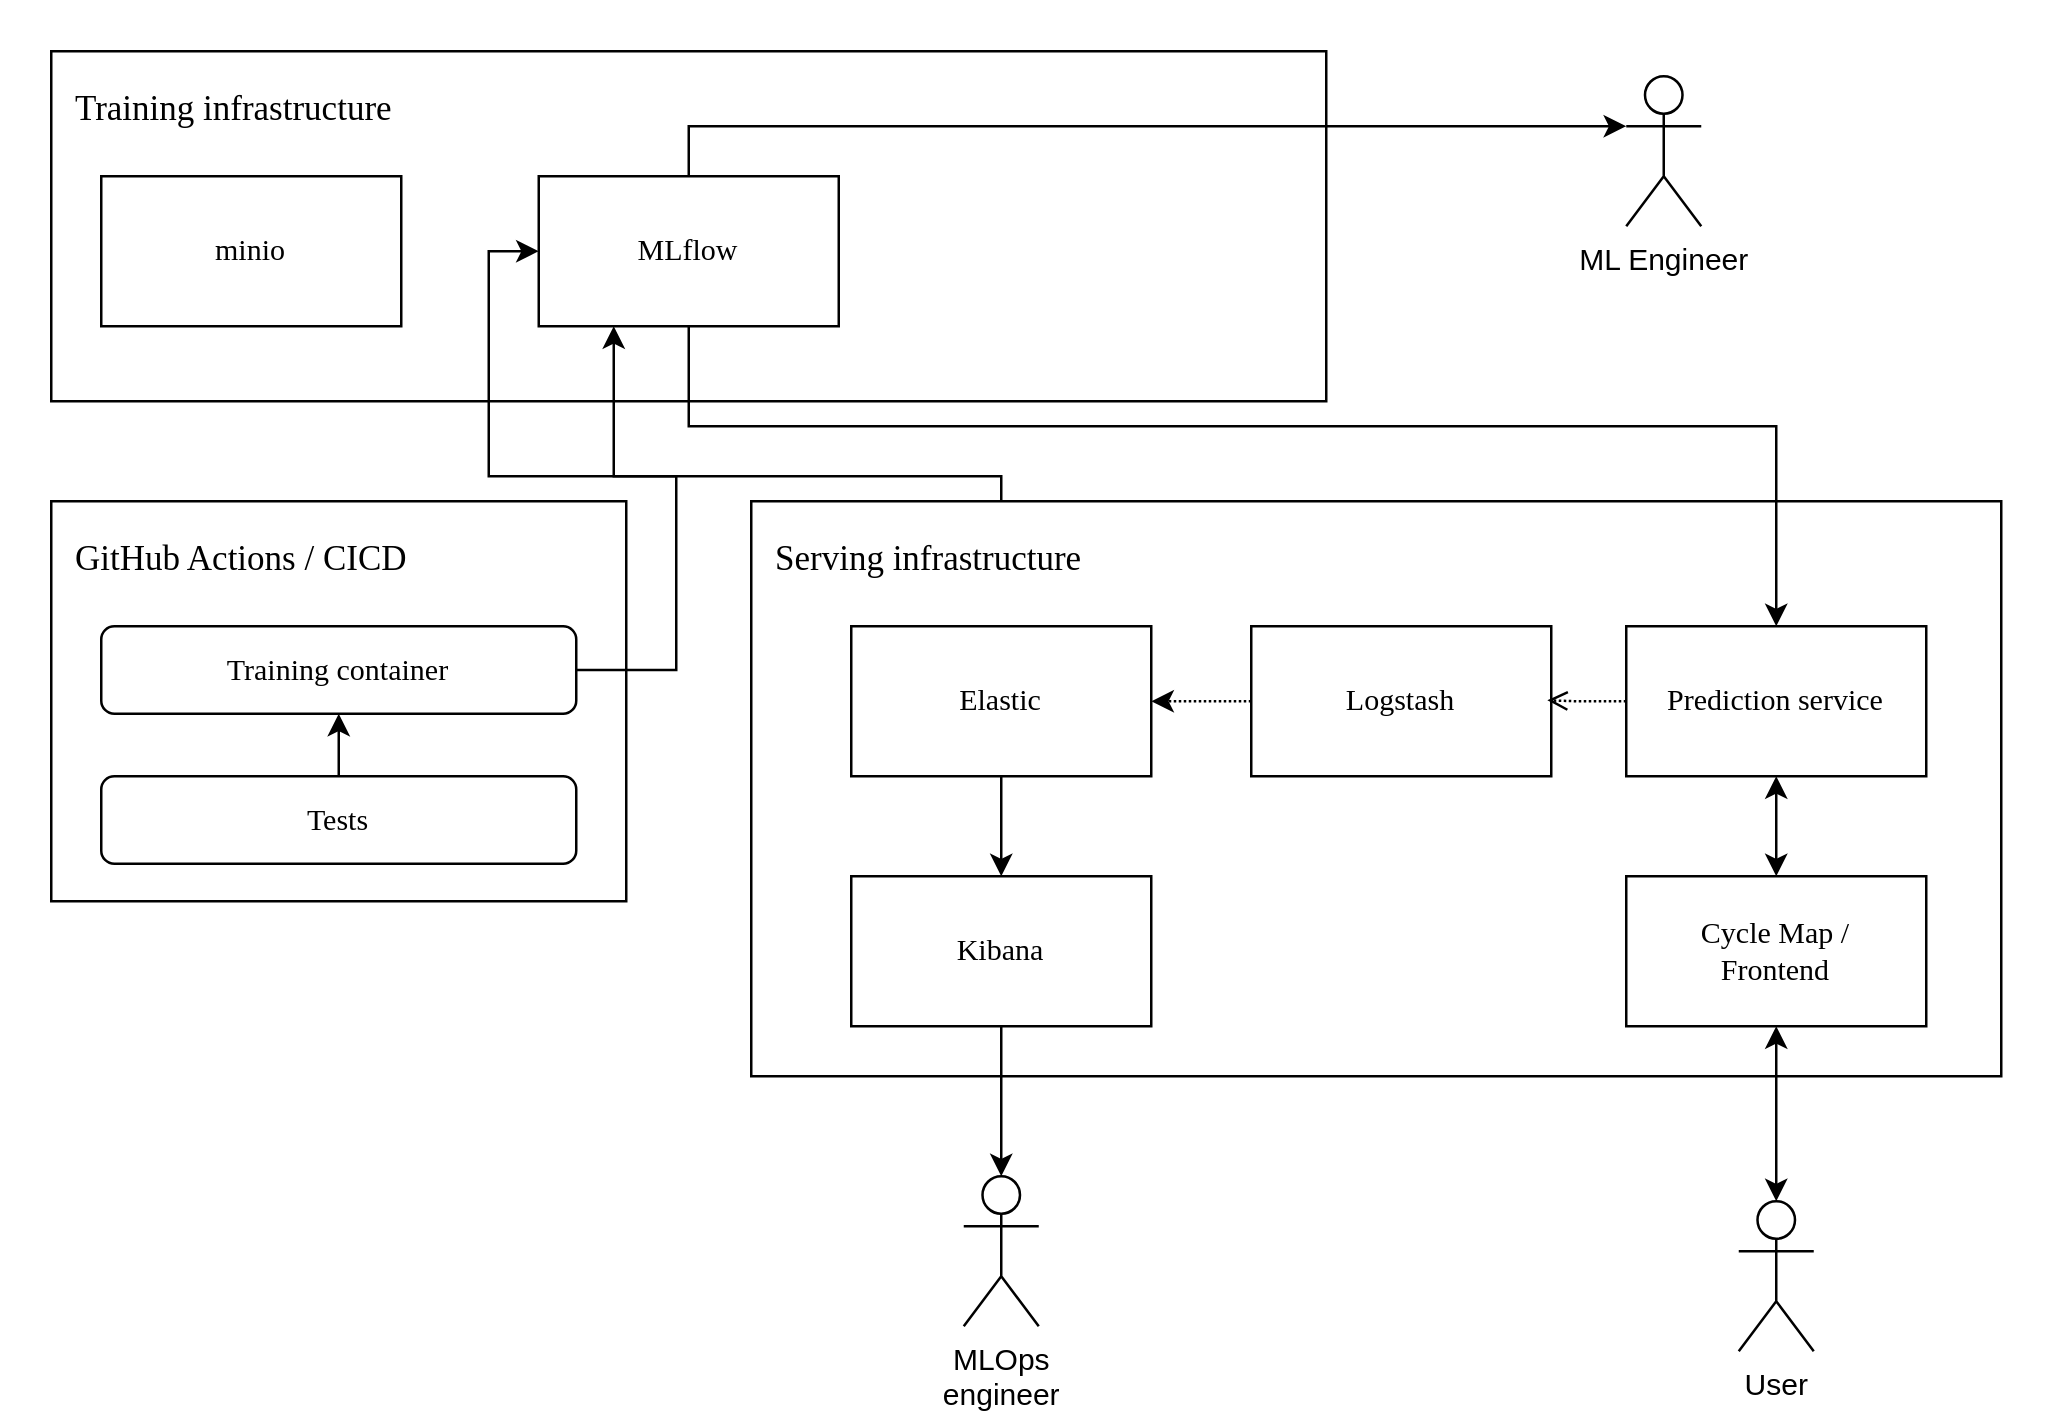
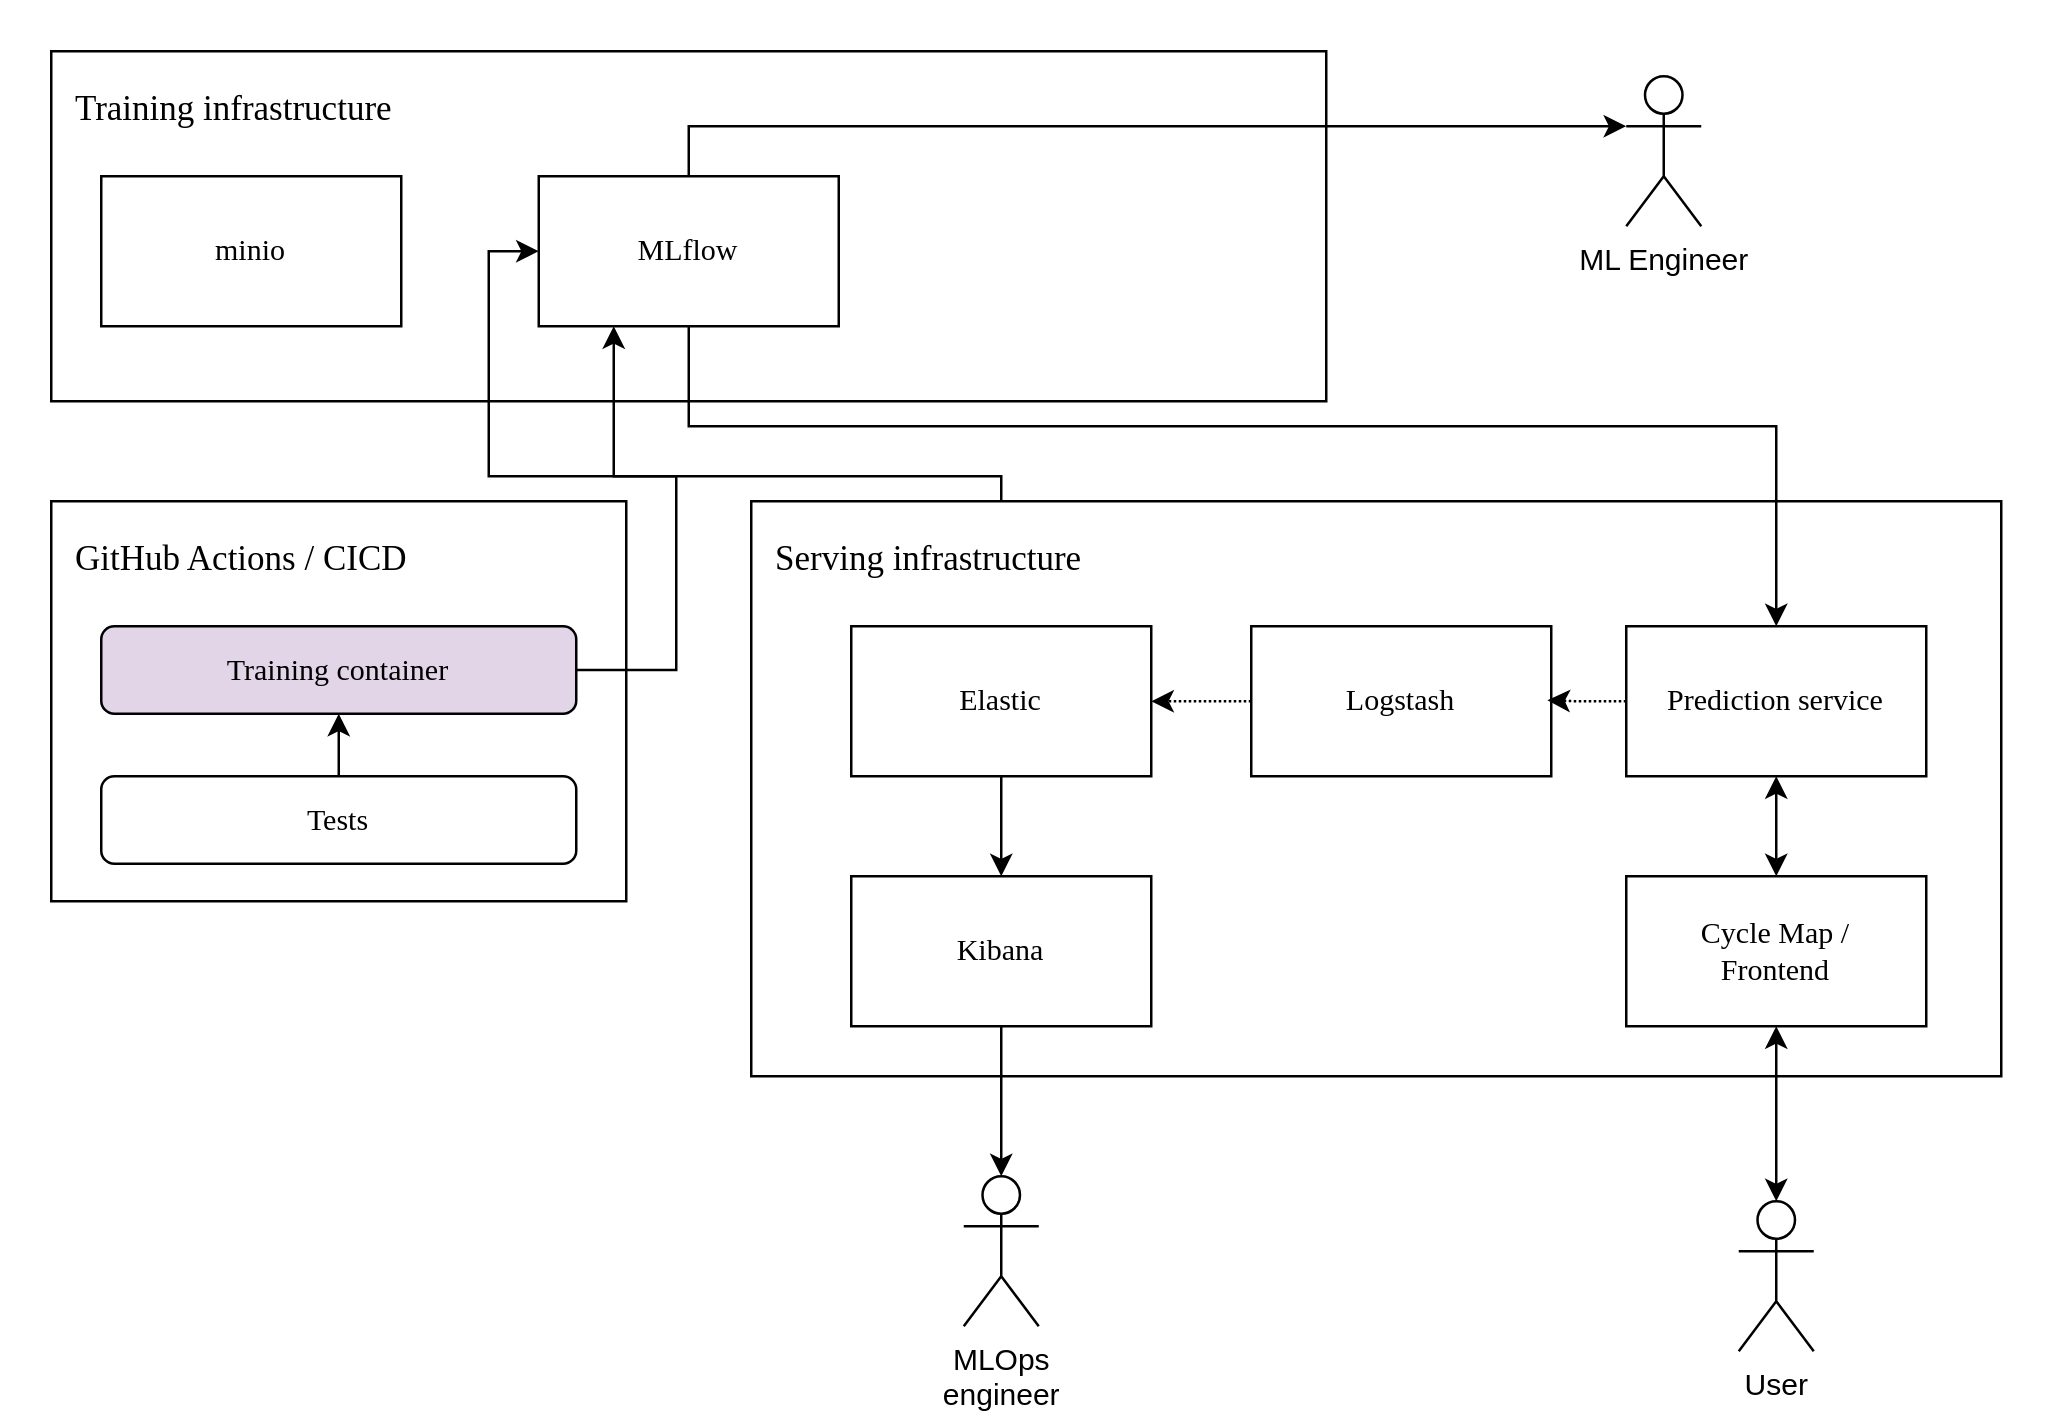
node "Training container": fillcolor #ffffff -> #e1d5e7
edge "Prediction service" -> "Logstash": arrowhead open -> classic
